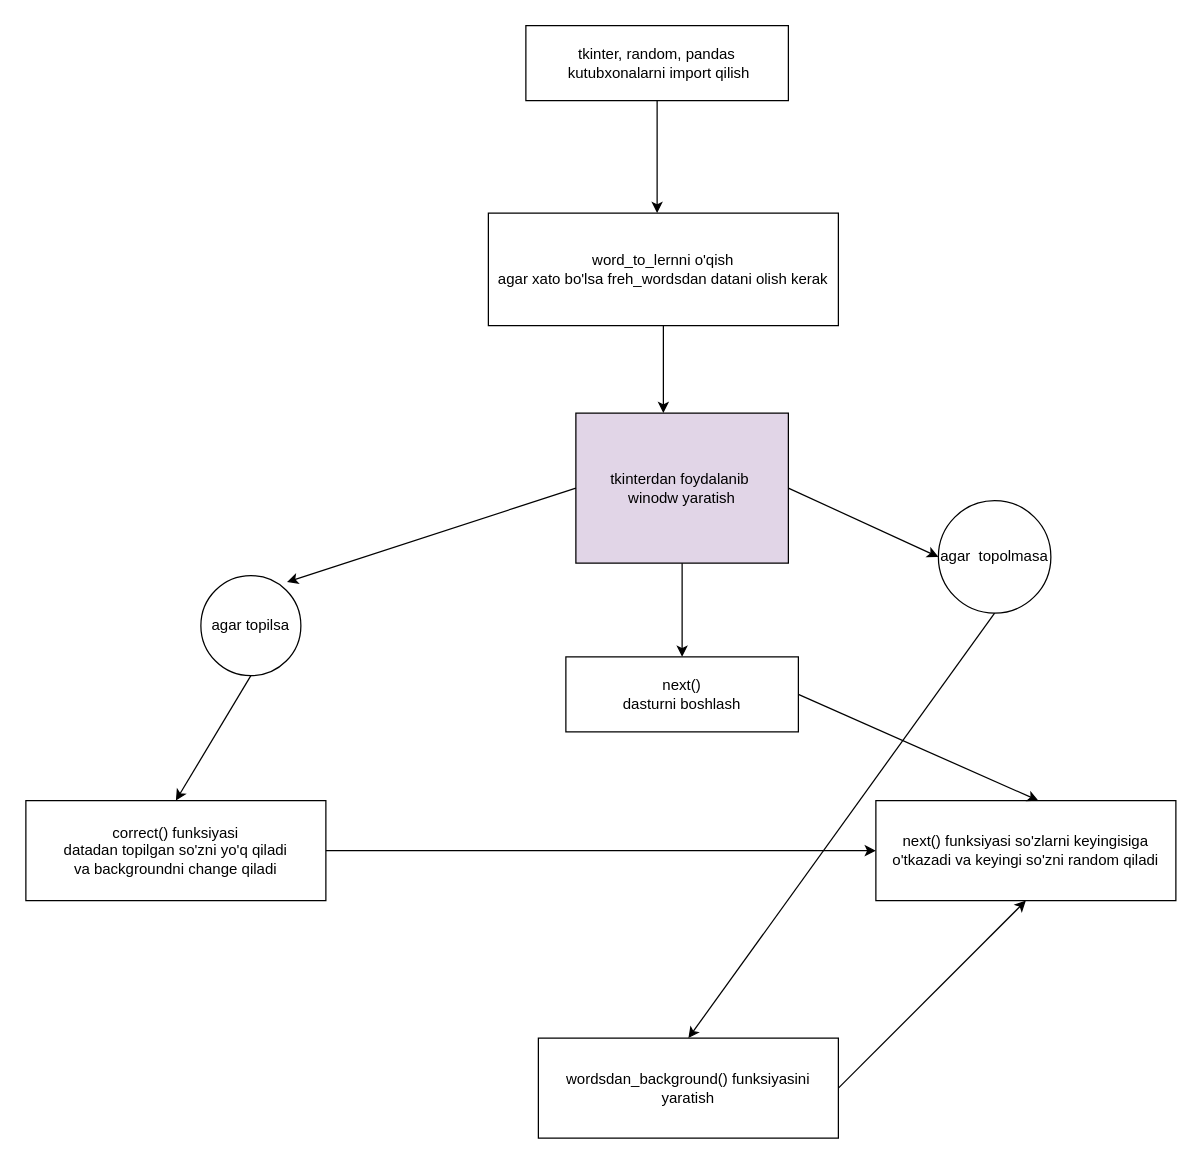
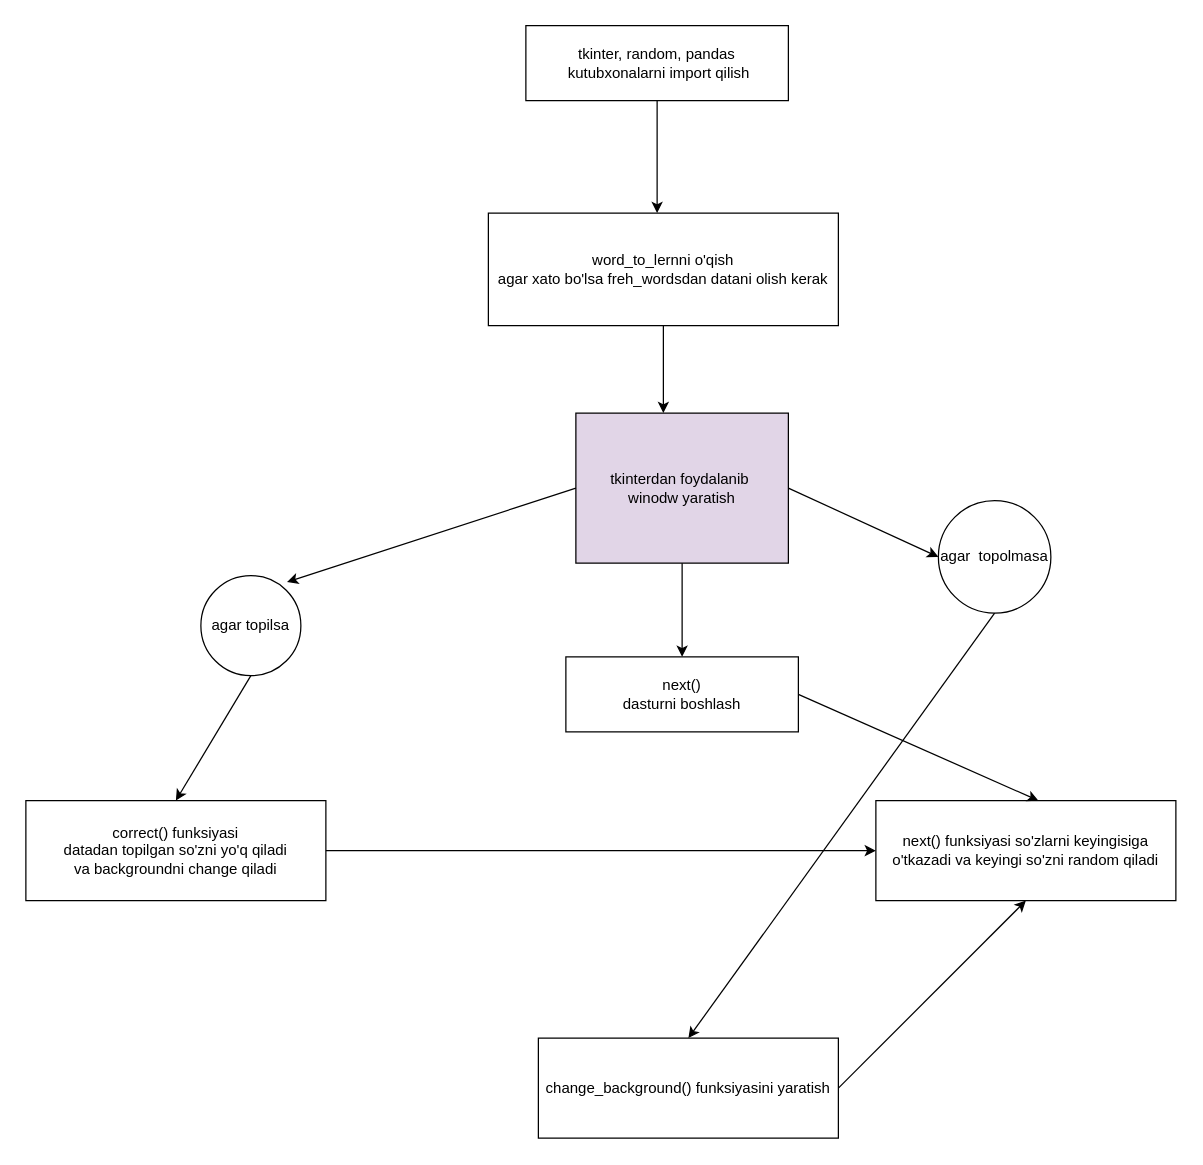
node "wordsdan_background() funksiyasini yaratish": label "wordsdan_background() funksiyasini yaratish" -> "change_background() funksiyasini yaratish"
